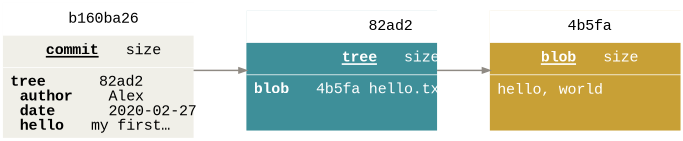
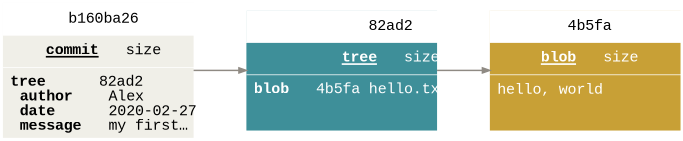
node "b160ba26": text "hello" -> "message"
